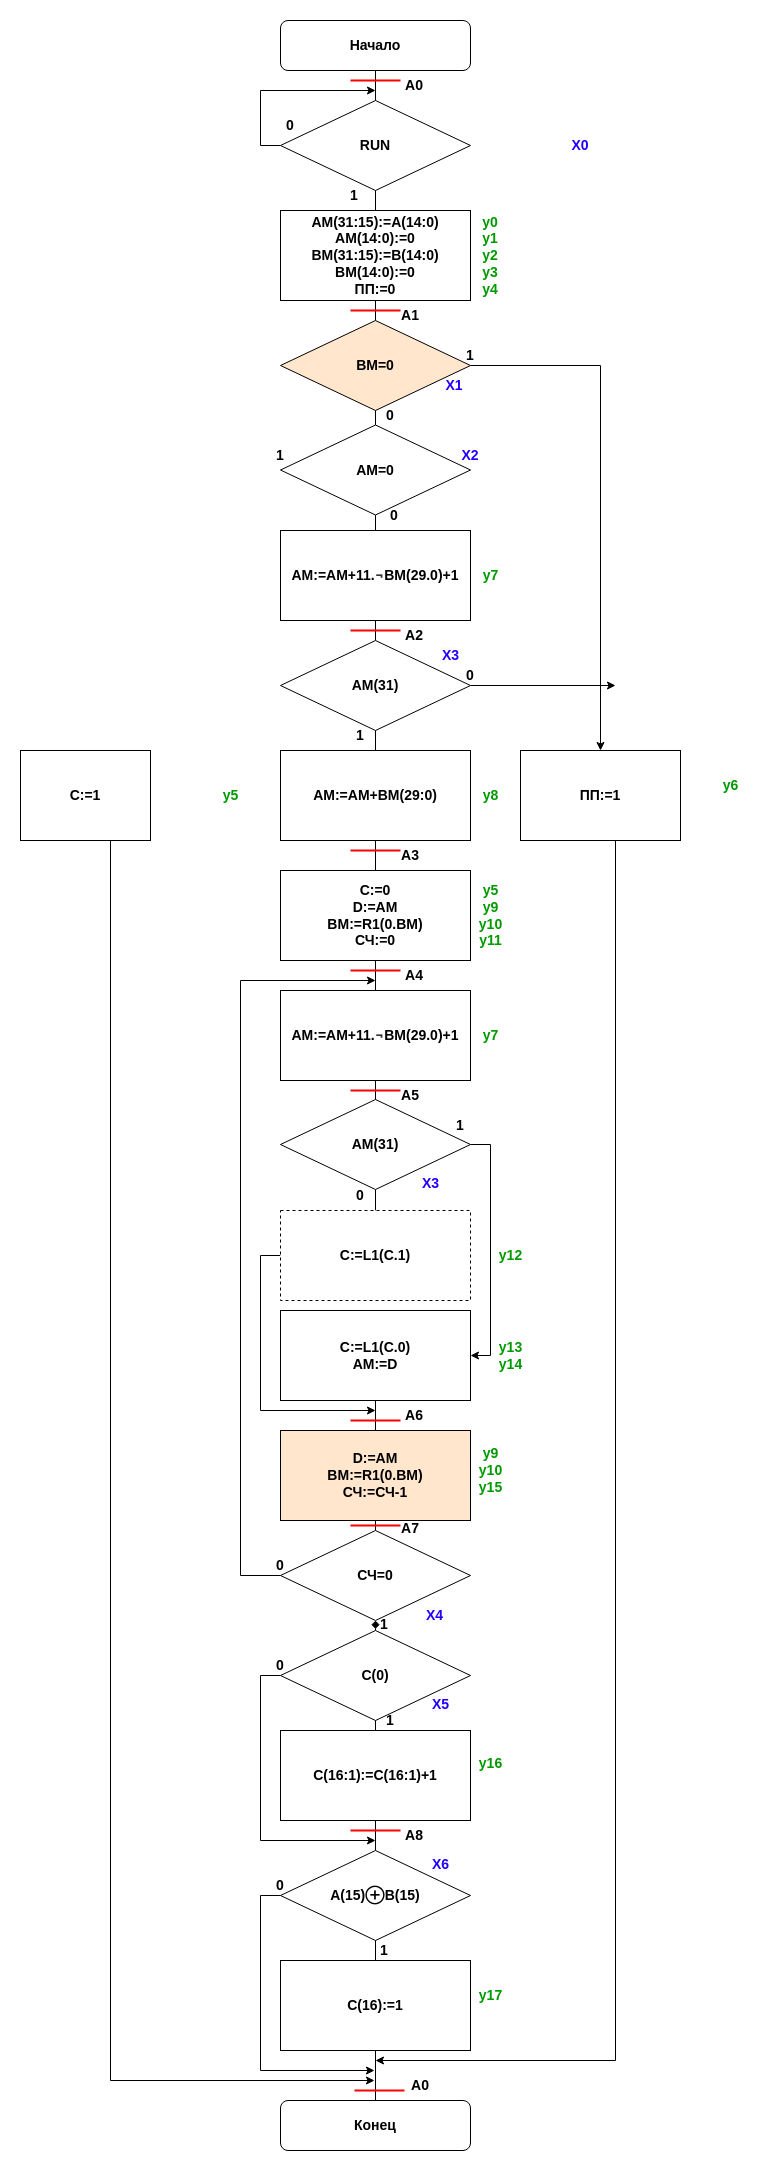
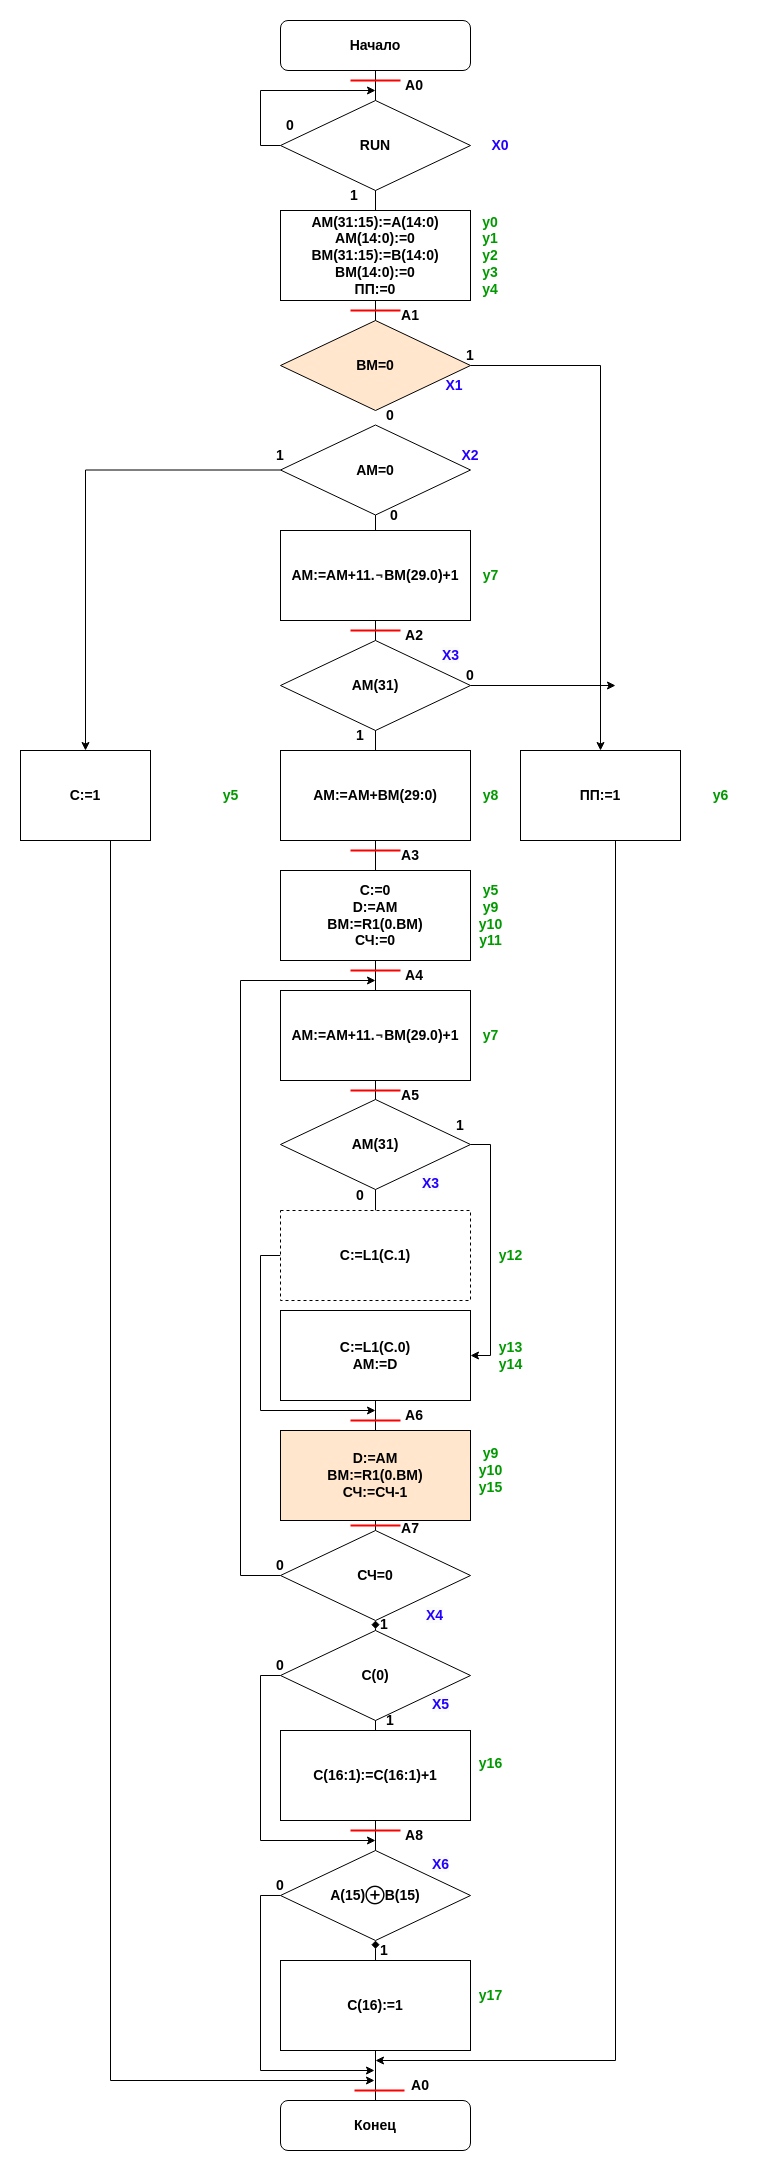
node "X0": moved (581, 146) -> (501, 146)
edge "BM=0" -- "AM=0": removed
edge "AM=0" -> "С:=1": added
node "y6": moved (731, 786) -> (721, 796)
edge "A(15)⊕B(15)" -- "C(16):=1": arrowhead none -> diamond
